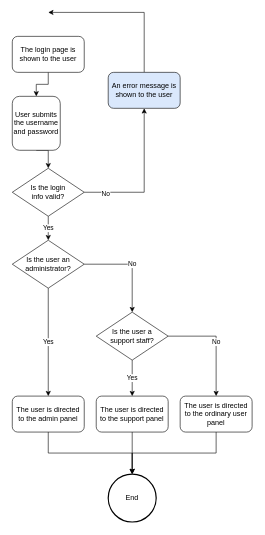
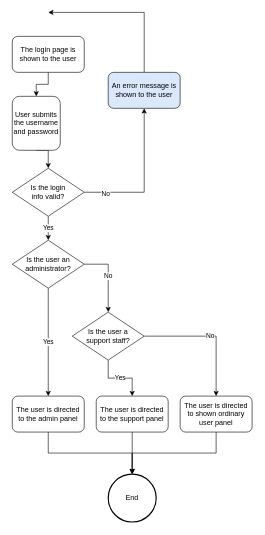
node "Is the user a support staff?": moved (132, 336) -> (108, 336)
node "The user is directed to the ordinary user panel": label "The user is directed to the ordinary user panel" -> "The user is directed to shown ordinary user panel"
